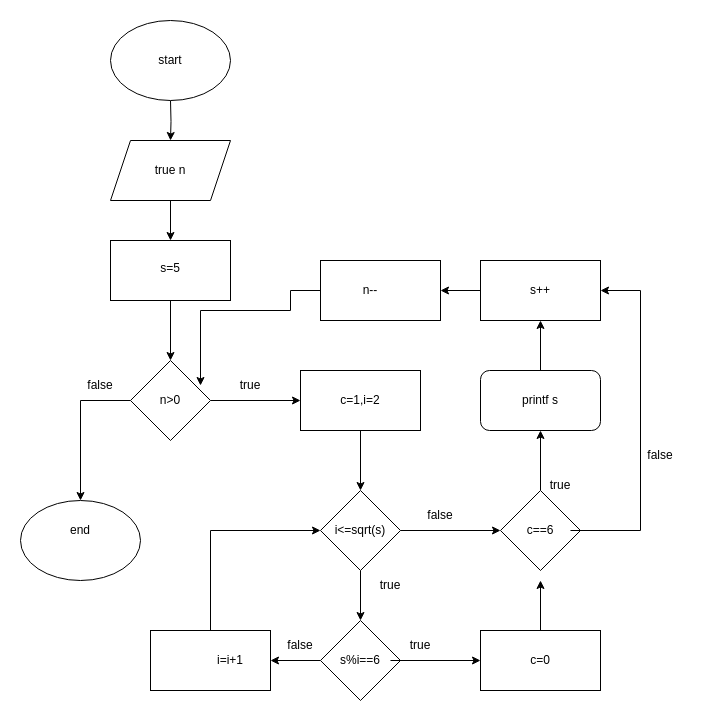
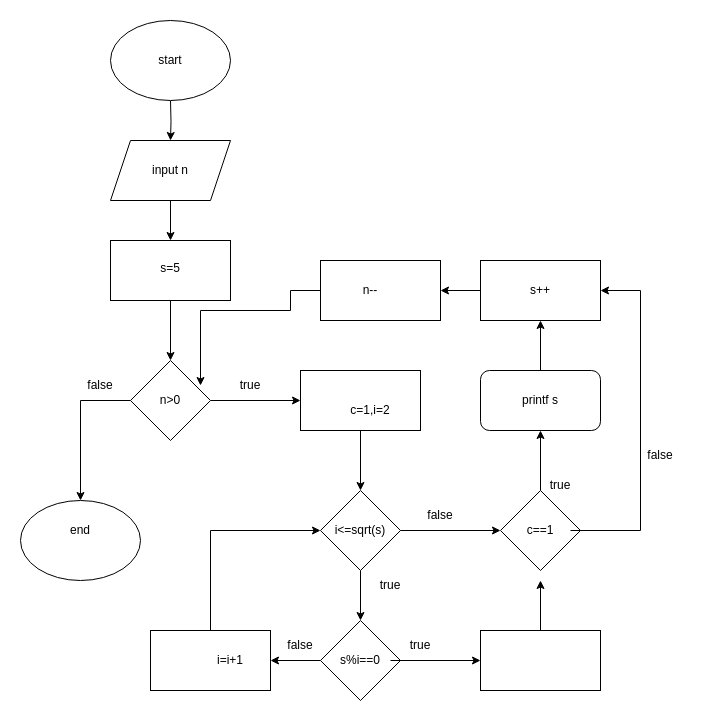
node "true n": label "true n" -> "input n"
node "c=1,i=2": moved (361, 401) -> (371, 411)
node "c==6": label "c==6" -> "c==1"
node "s%i==6": label "s%i==6" -> "s%i==0"
node "c=0": removed
